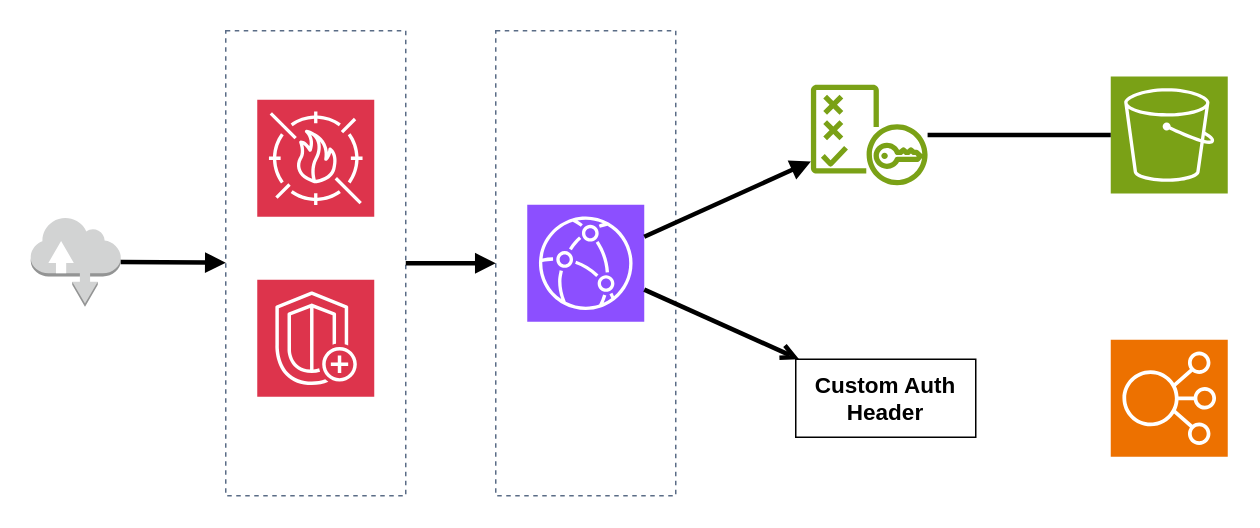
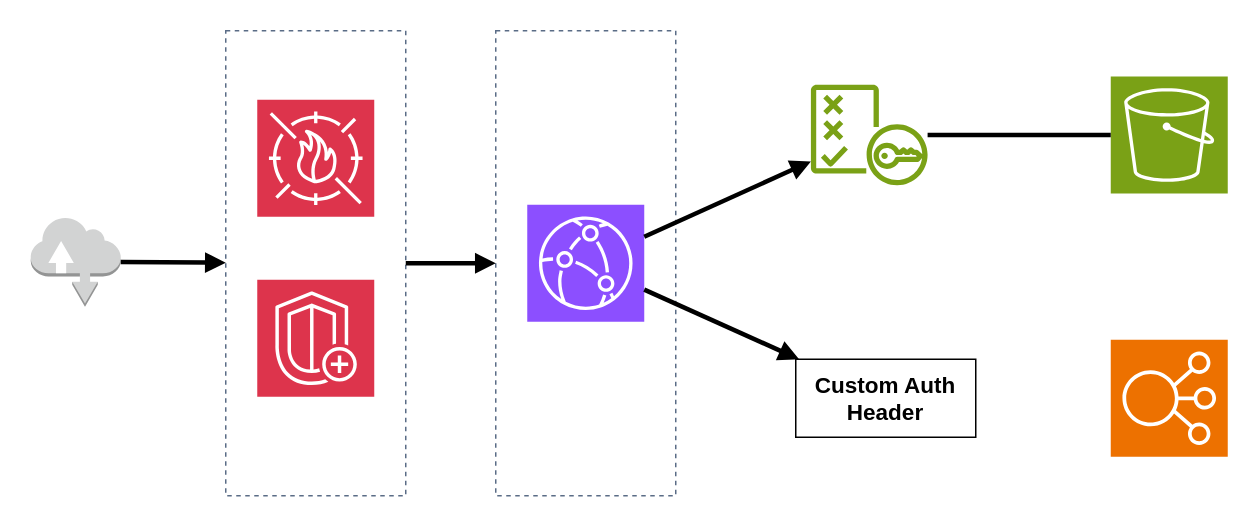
edge "CloudFront" -> "Custom Auth Header": arrowhead open -> block
